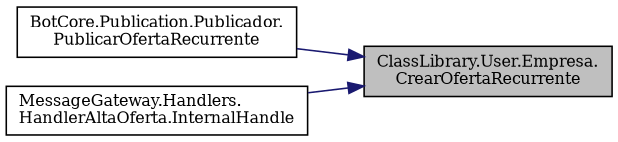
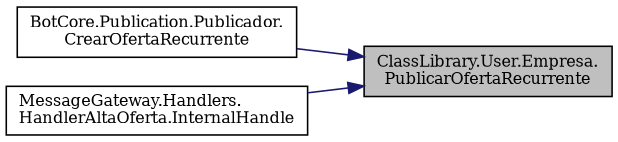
node "BotCore.Publication.Publicador. PublicarOfertaRecurrente": label "BotCore.Publication.Publicador. PublicarOfertaRecurrente" -> "BotCore.Publication.Publicador. CrearOfertaRecurrente"
node "ClassLibrary.User.Empresa. CrearOfertaRecurrente": label "ClassLibrary.User.Empresa. CrearOfertaRecurrente" -> "ClassLibrary.User.Empresa. PublicarOfertaRecurrente"
